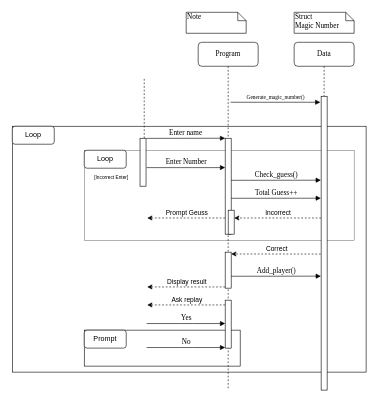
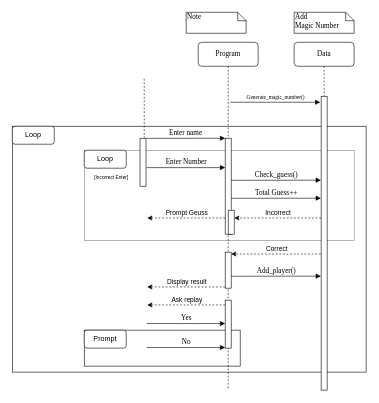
node "Struct Magic Number": label "Struct Magic Number" -> "Add Magic Number"
